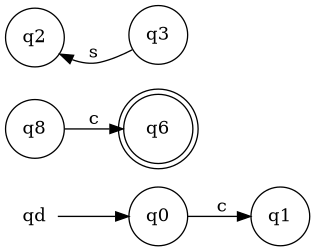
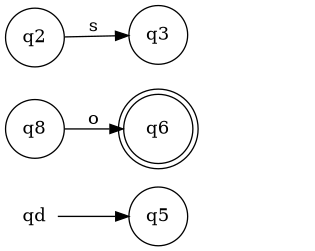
edge "q3" -> "q2": reversed
edge "q8" -> "q6": label "c" -> "o"
node "q0": label "q0" -> "q5"
node "q1": removed
